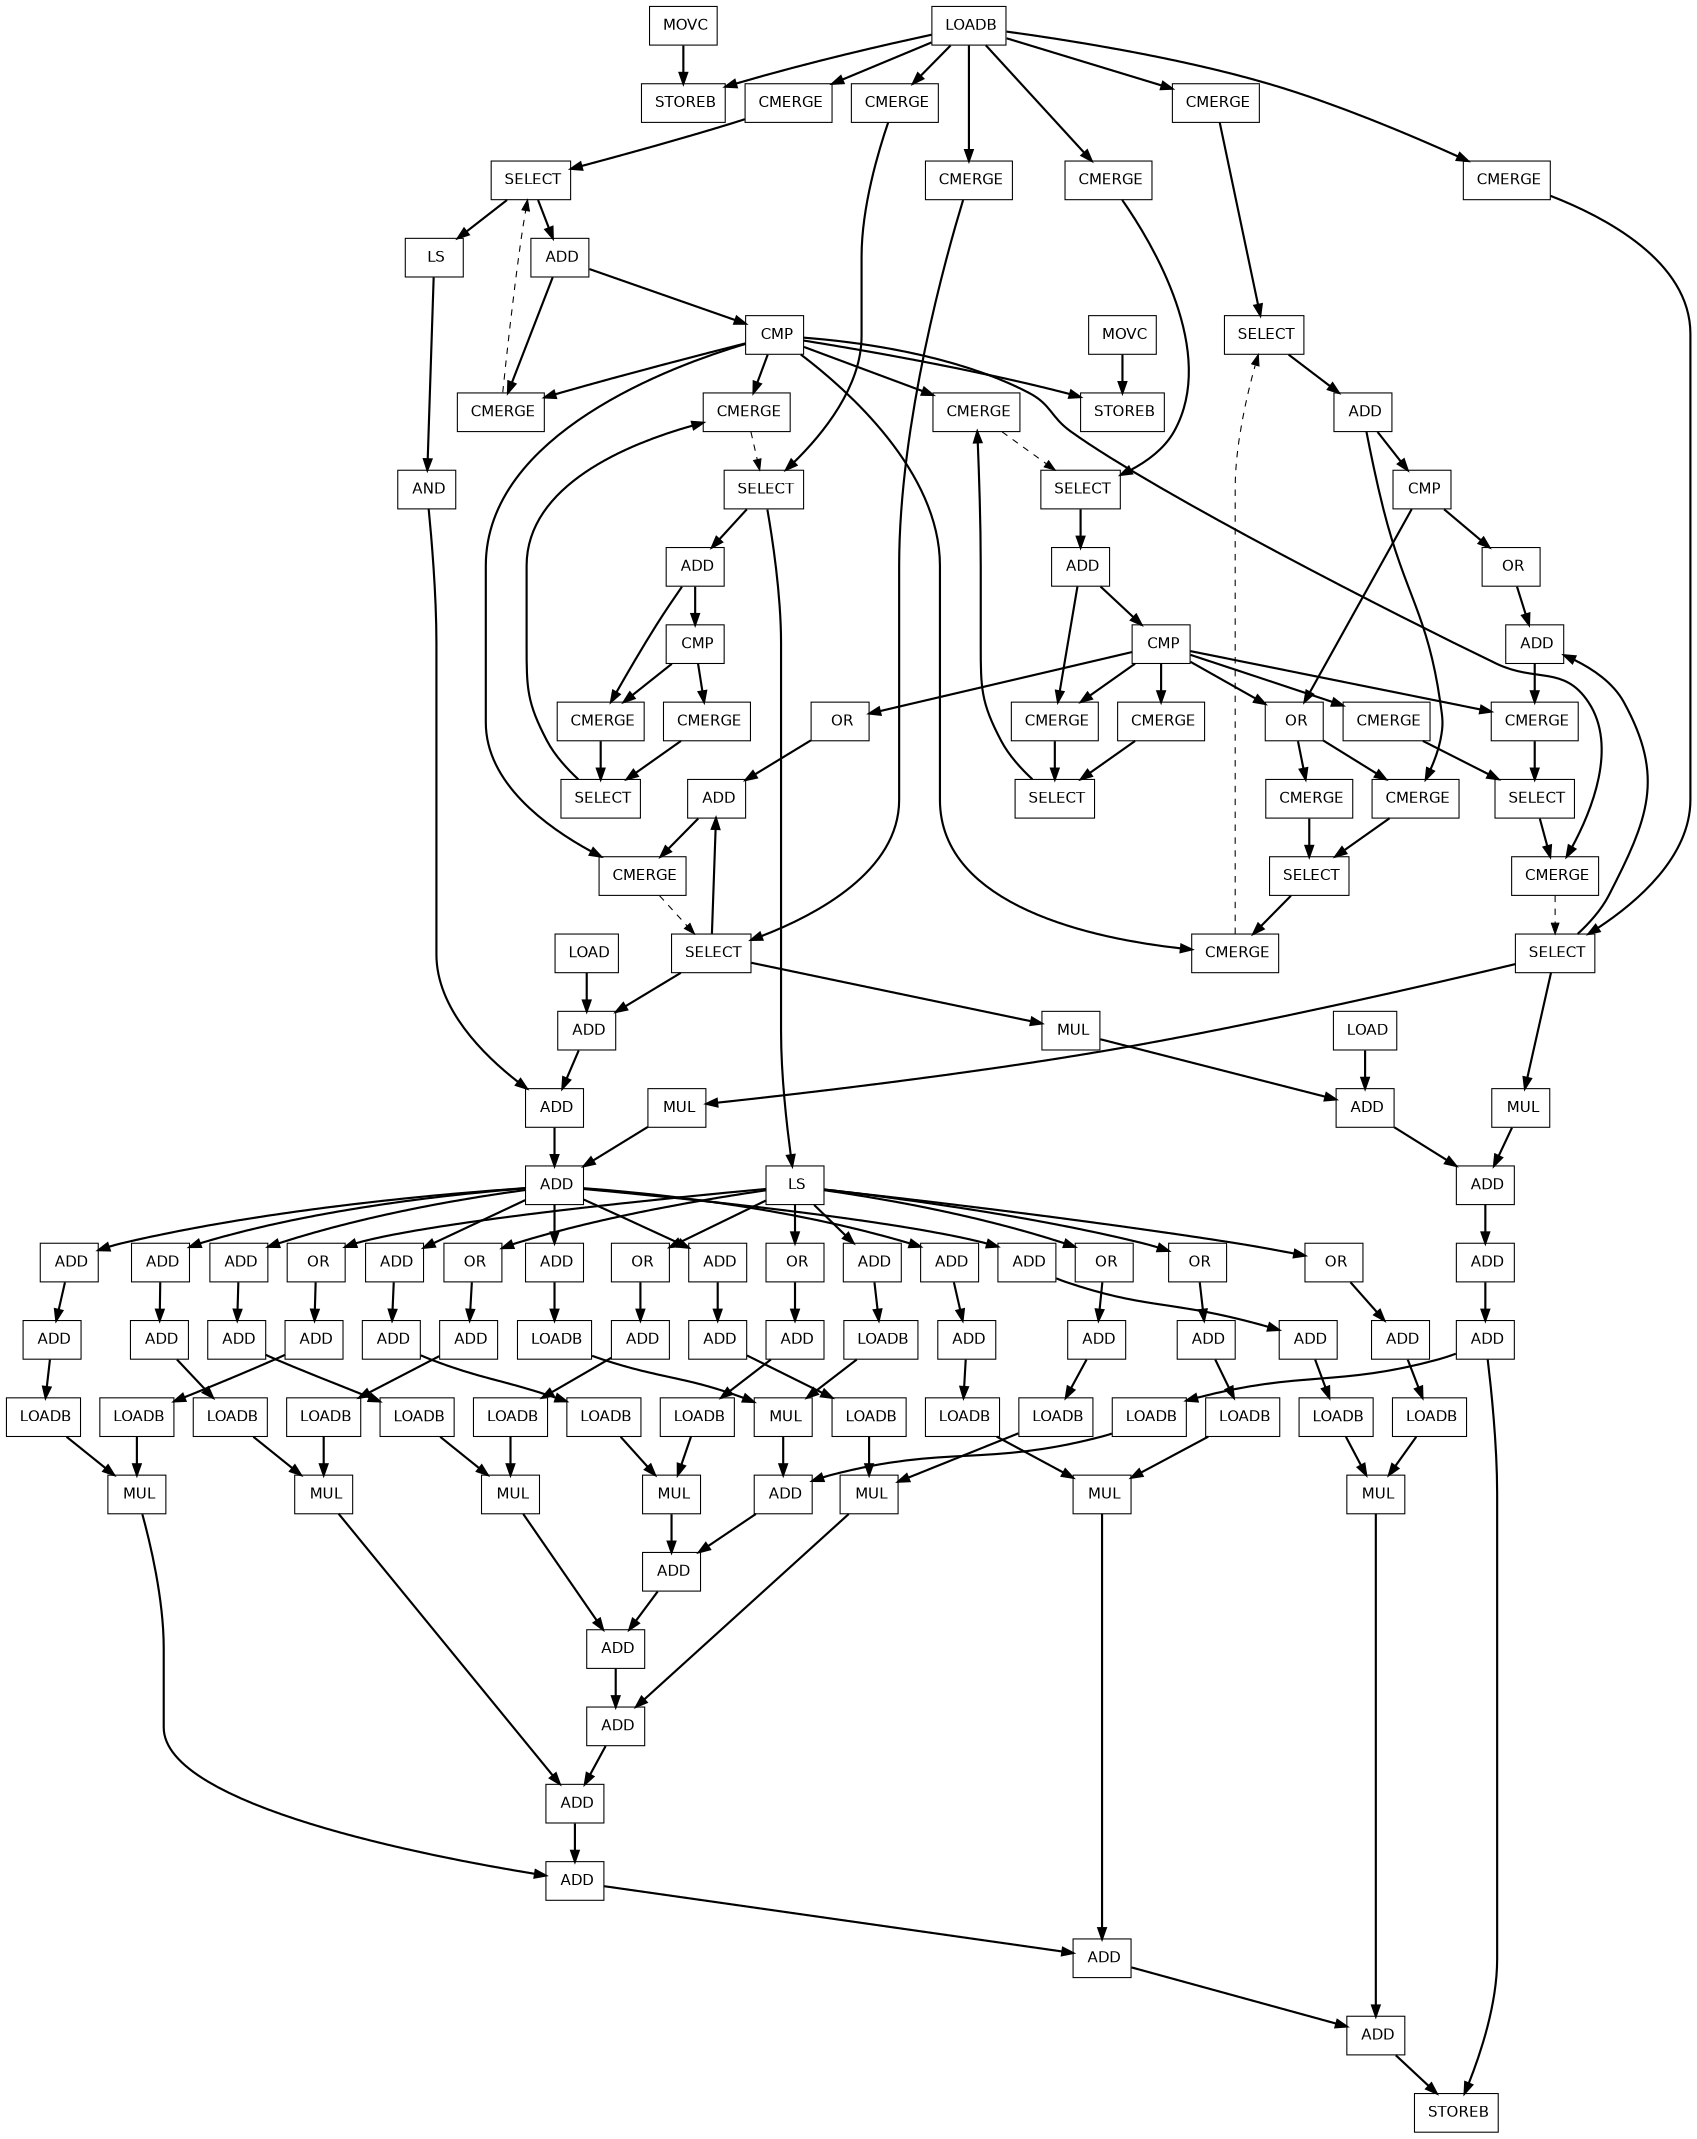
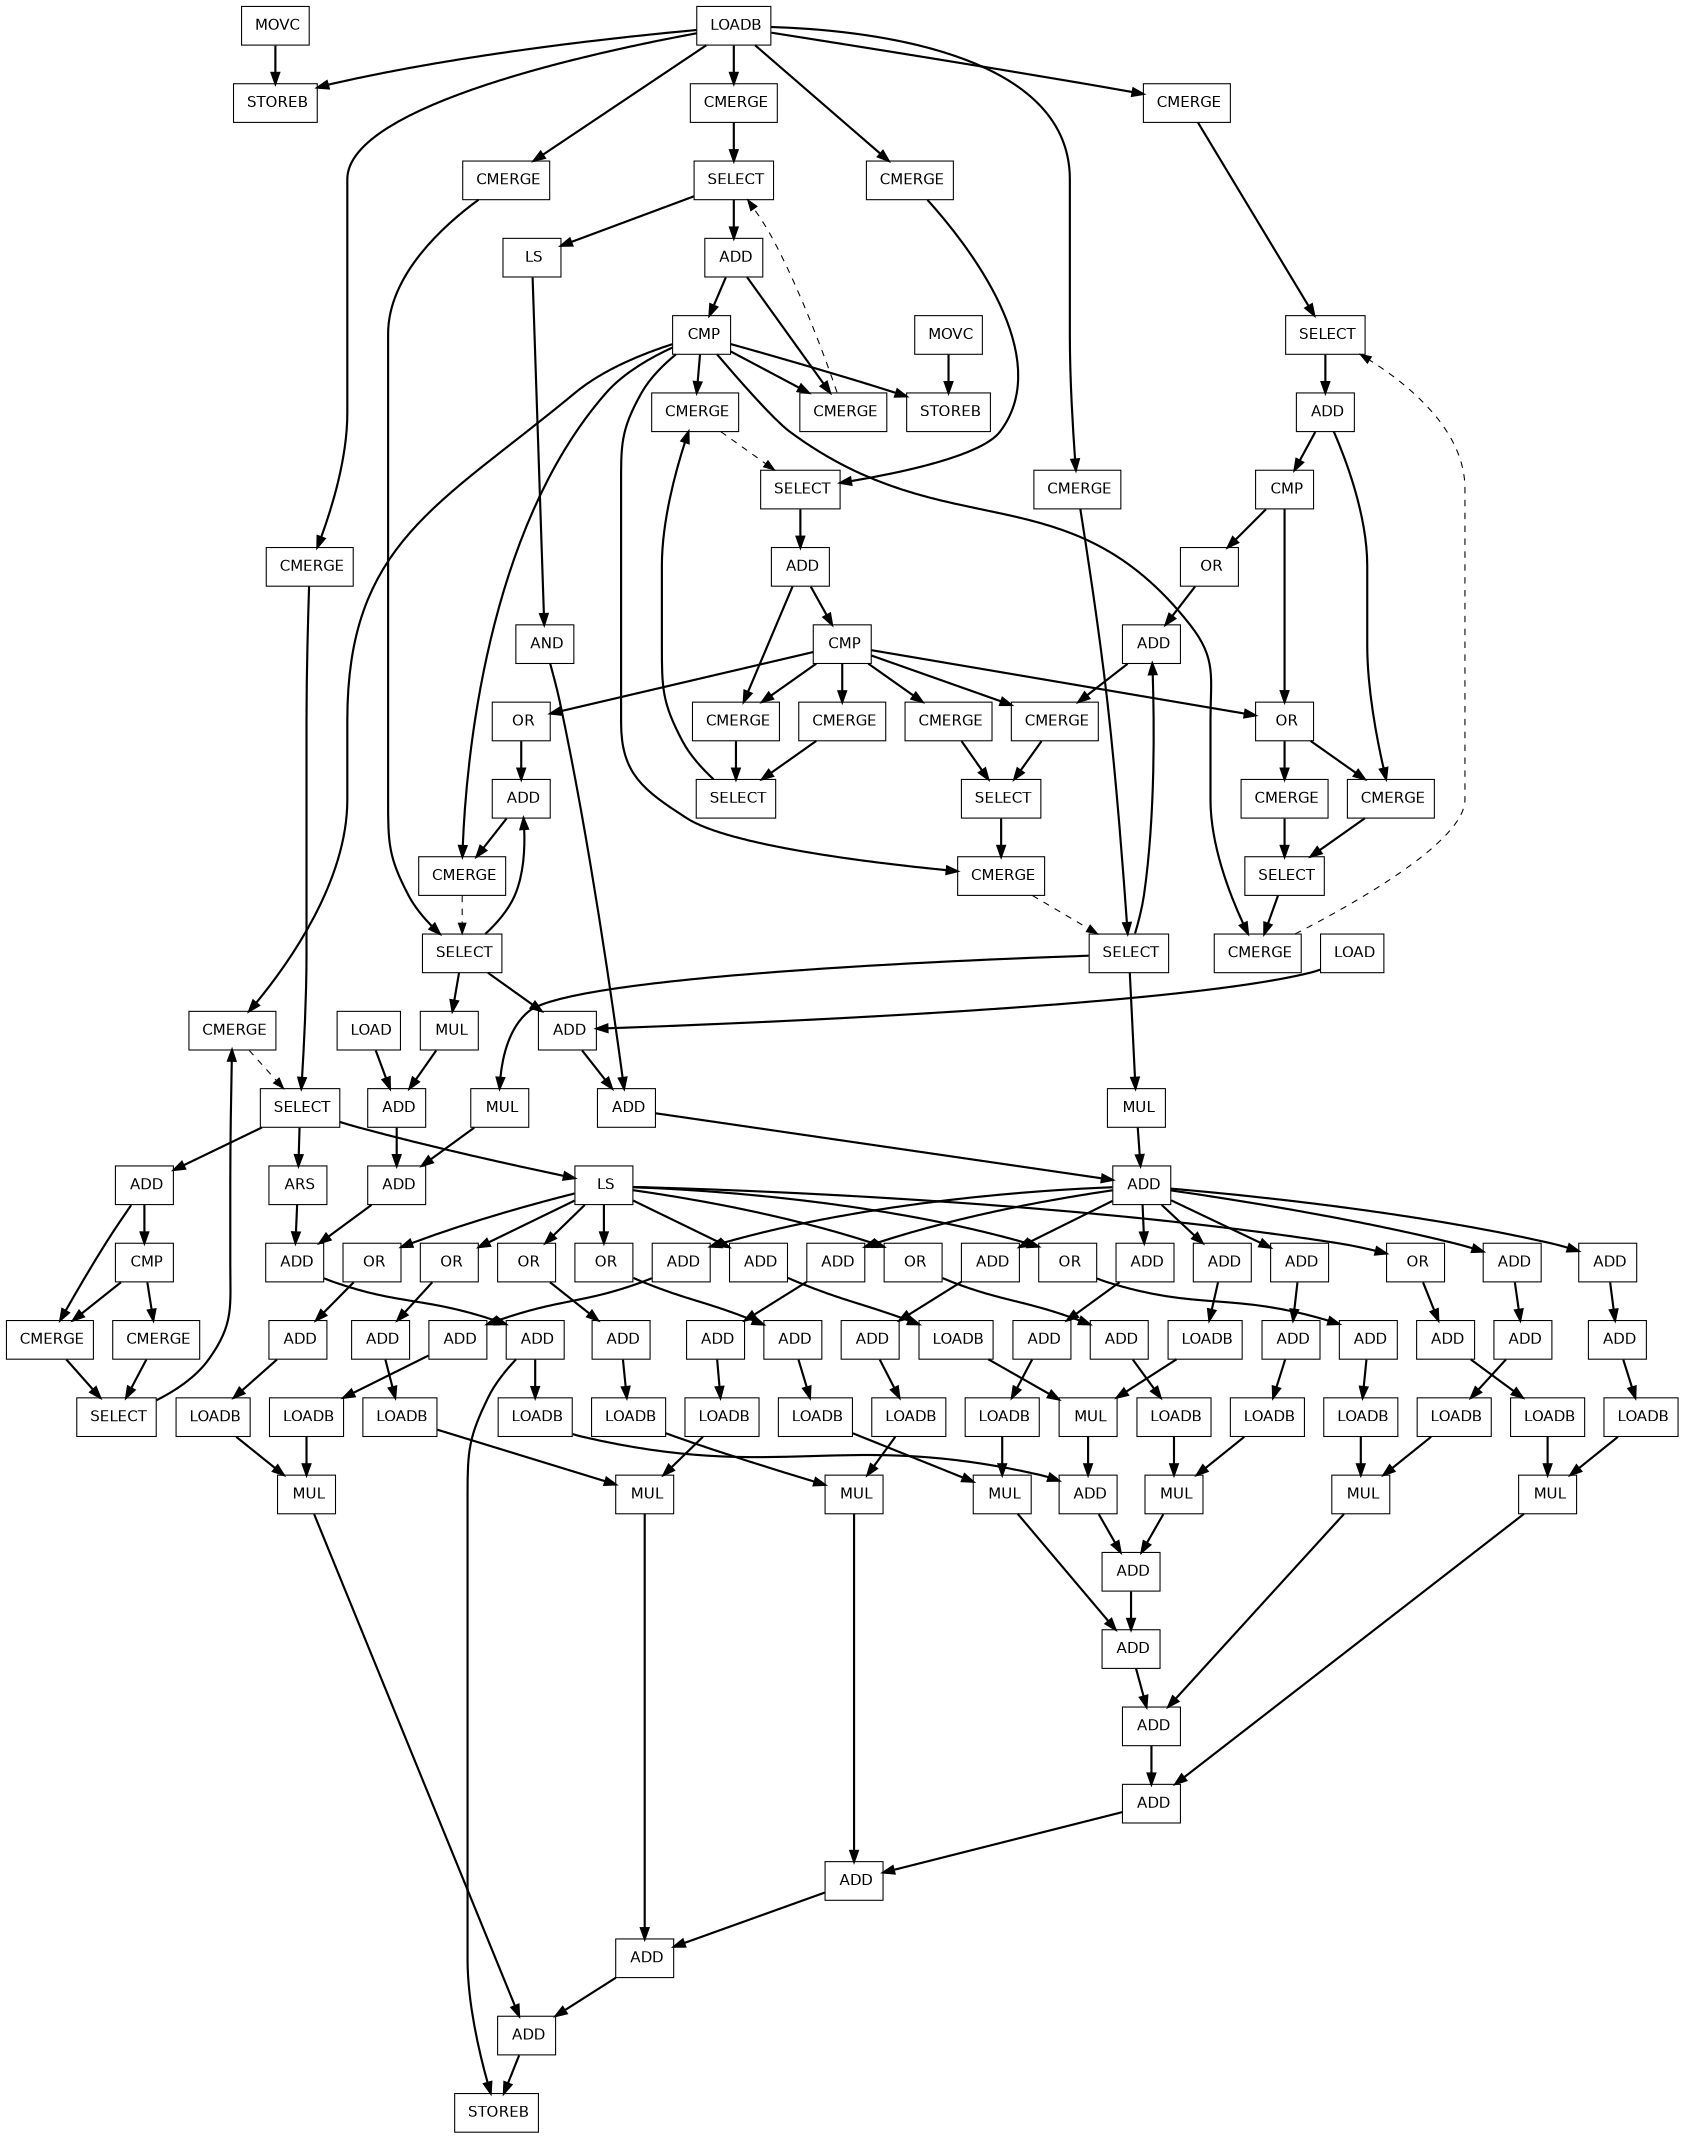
node "ARS": added
